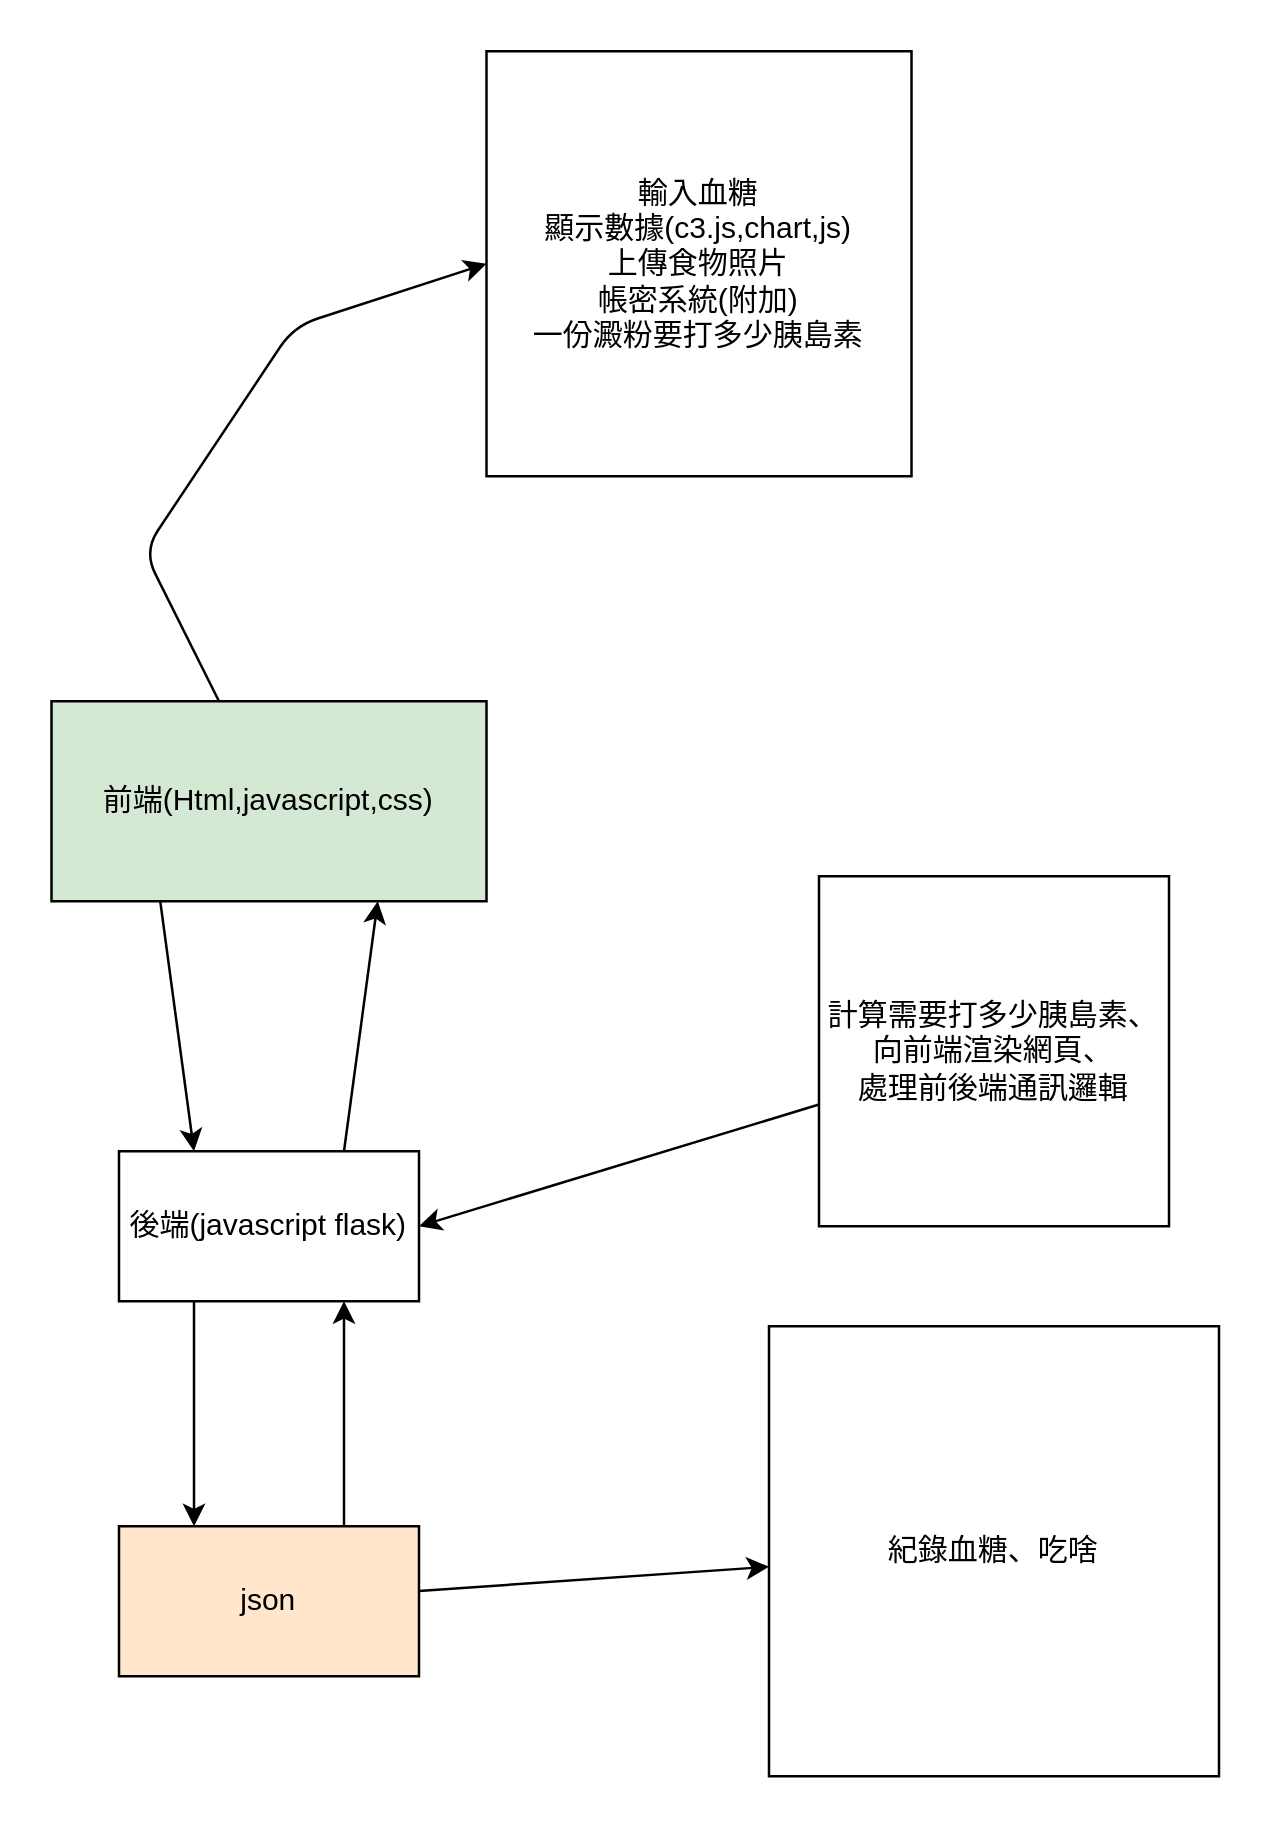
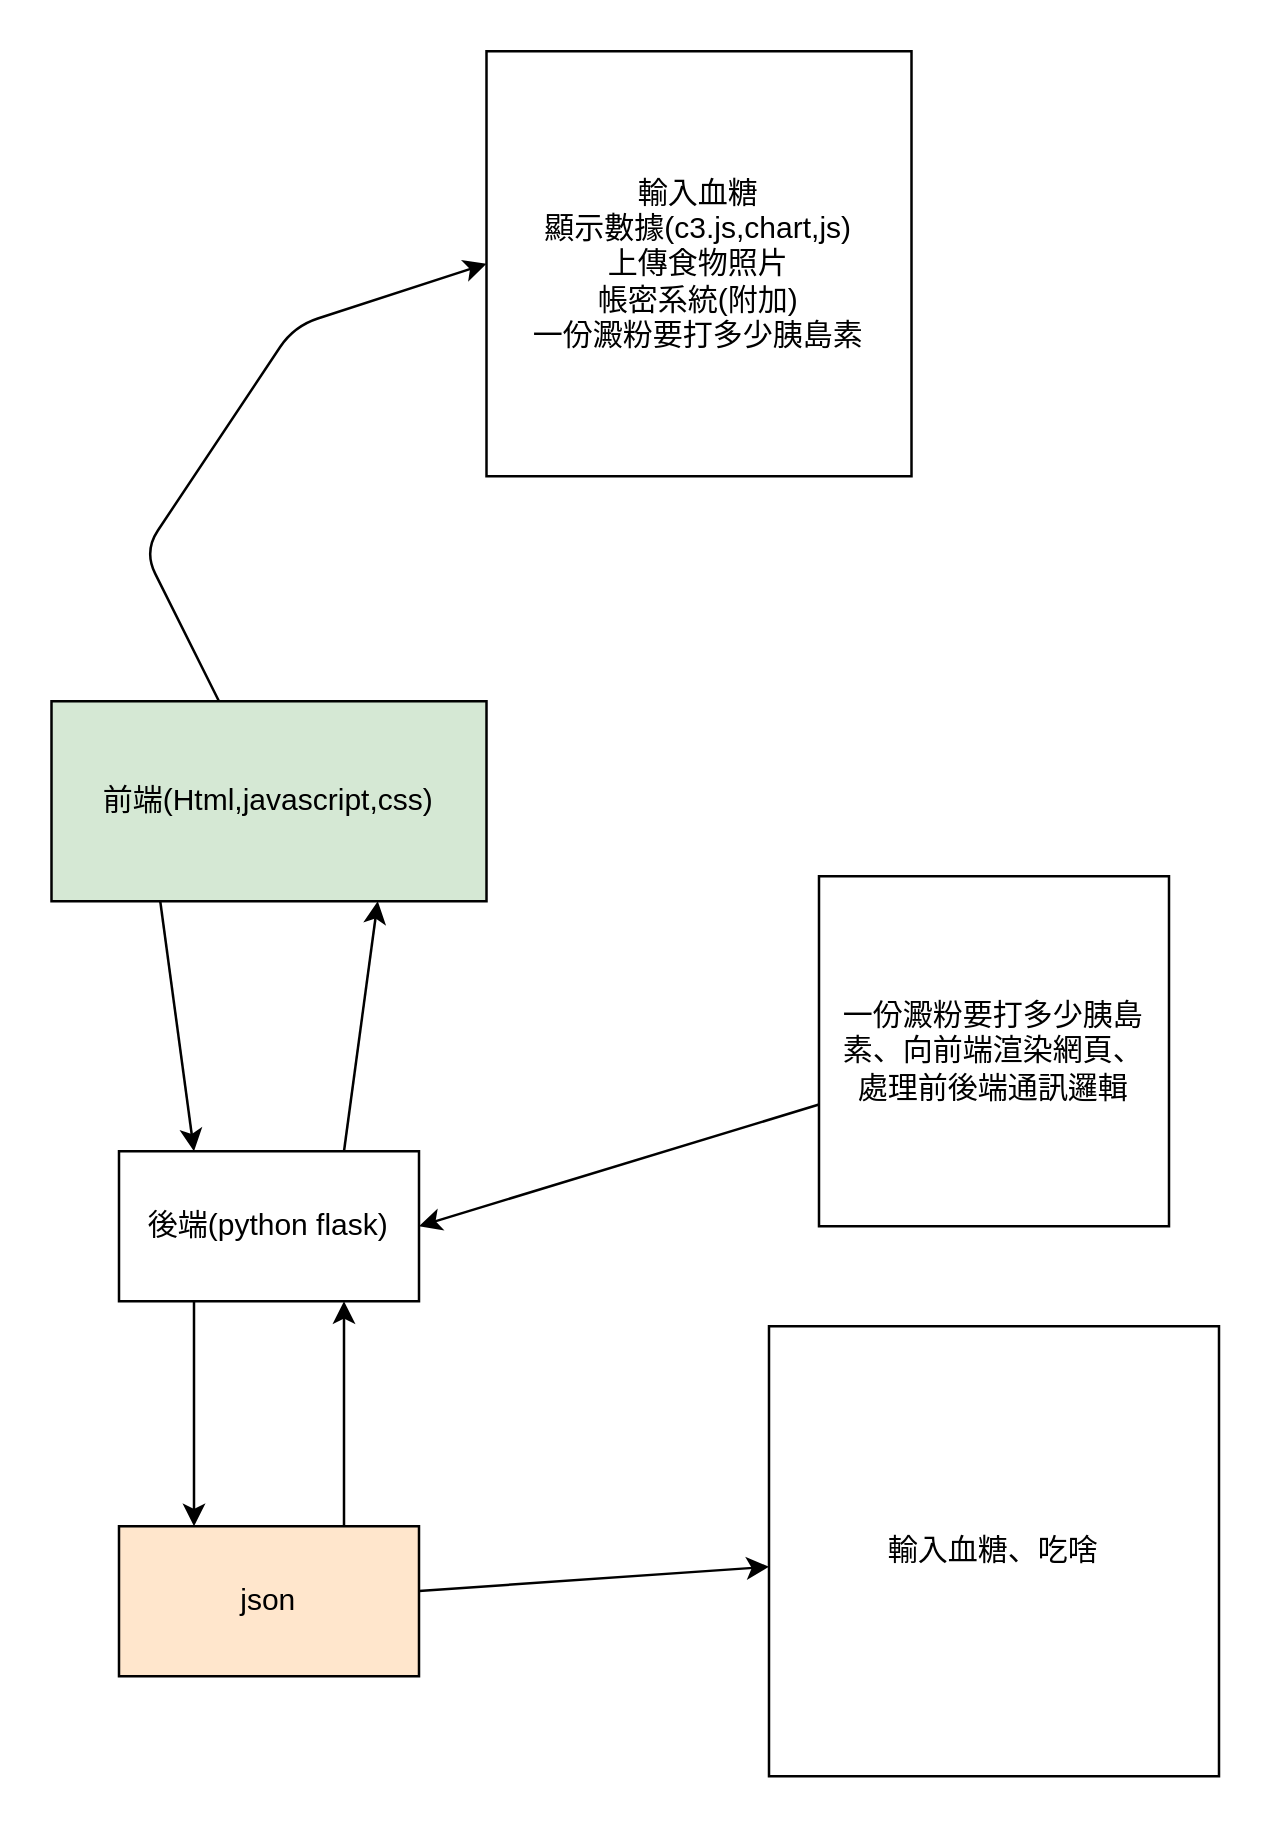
node "計算需要打多少胰島素、向前端渲染網頁、 處理前後端通訊邏輯": label "計算需要打多少胰島素、向前端渲染網頁、 處理前後端通訊邏輯" -> "一份澱粉要打多少胰島素、向前端渲染網頁、 處理前後端通訊邏輯"
node "後端(javascript flask)": label "後端(javascript flask)" -> "後端(python flask)"
node "紀錄血糖、吃啥": label "紀錄血糖、吃啥" -> "輸入血糖、吃啥"
